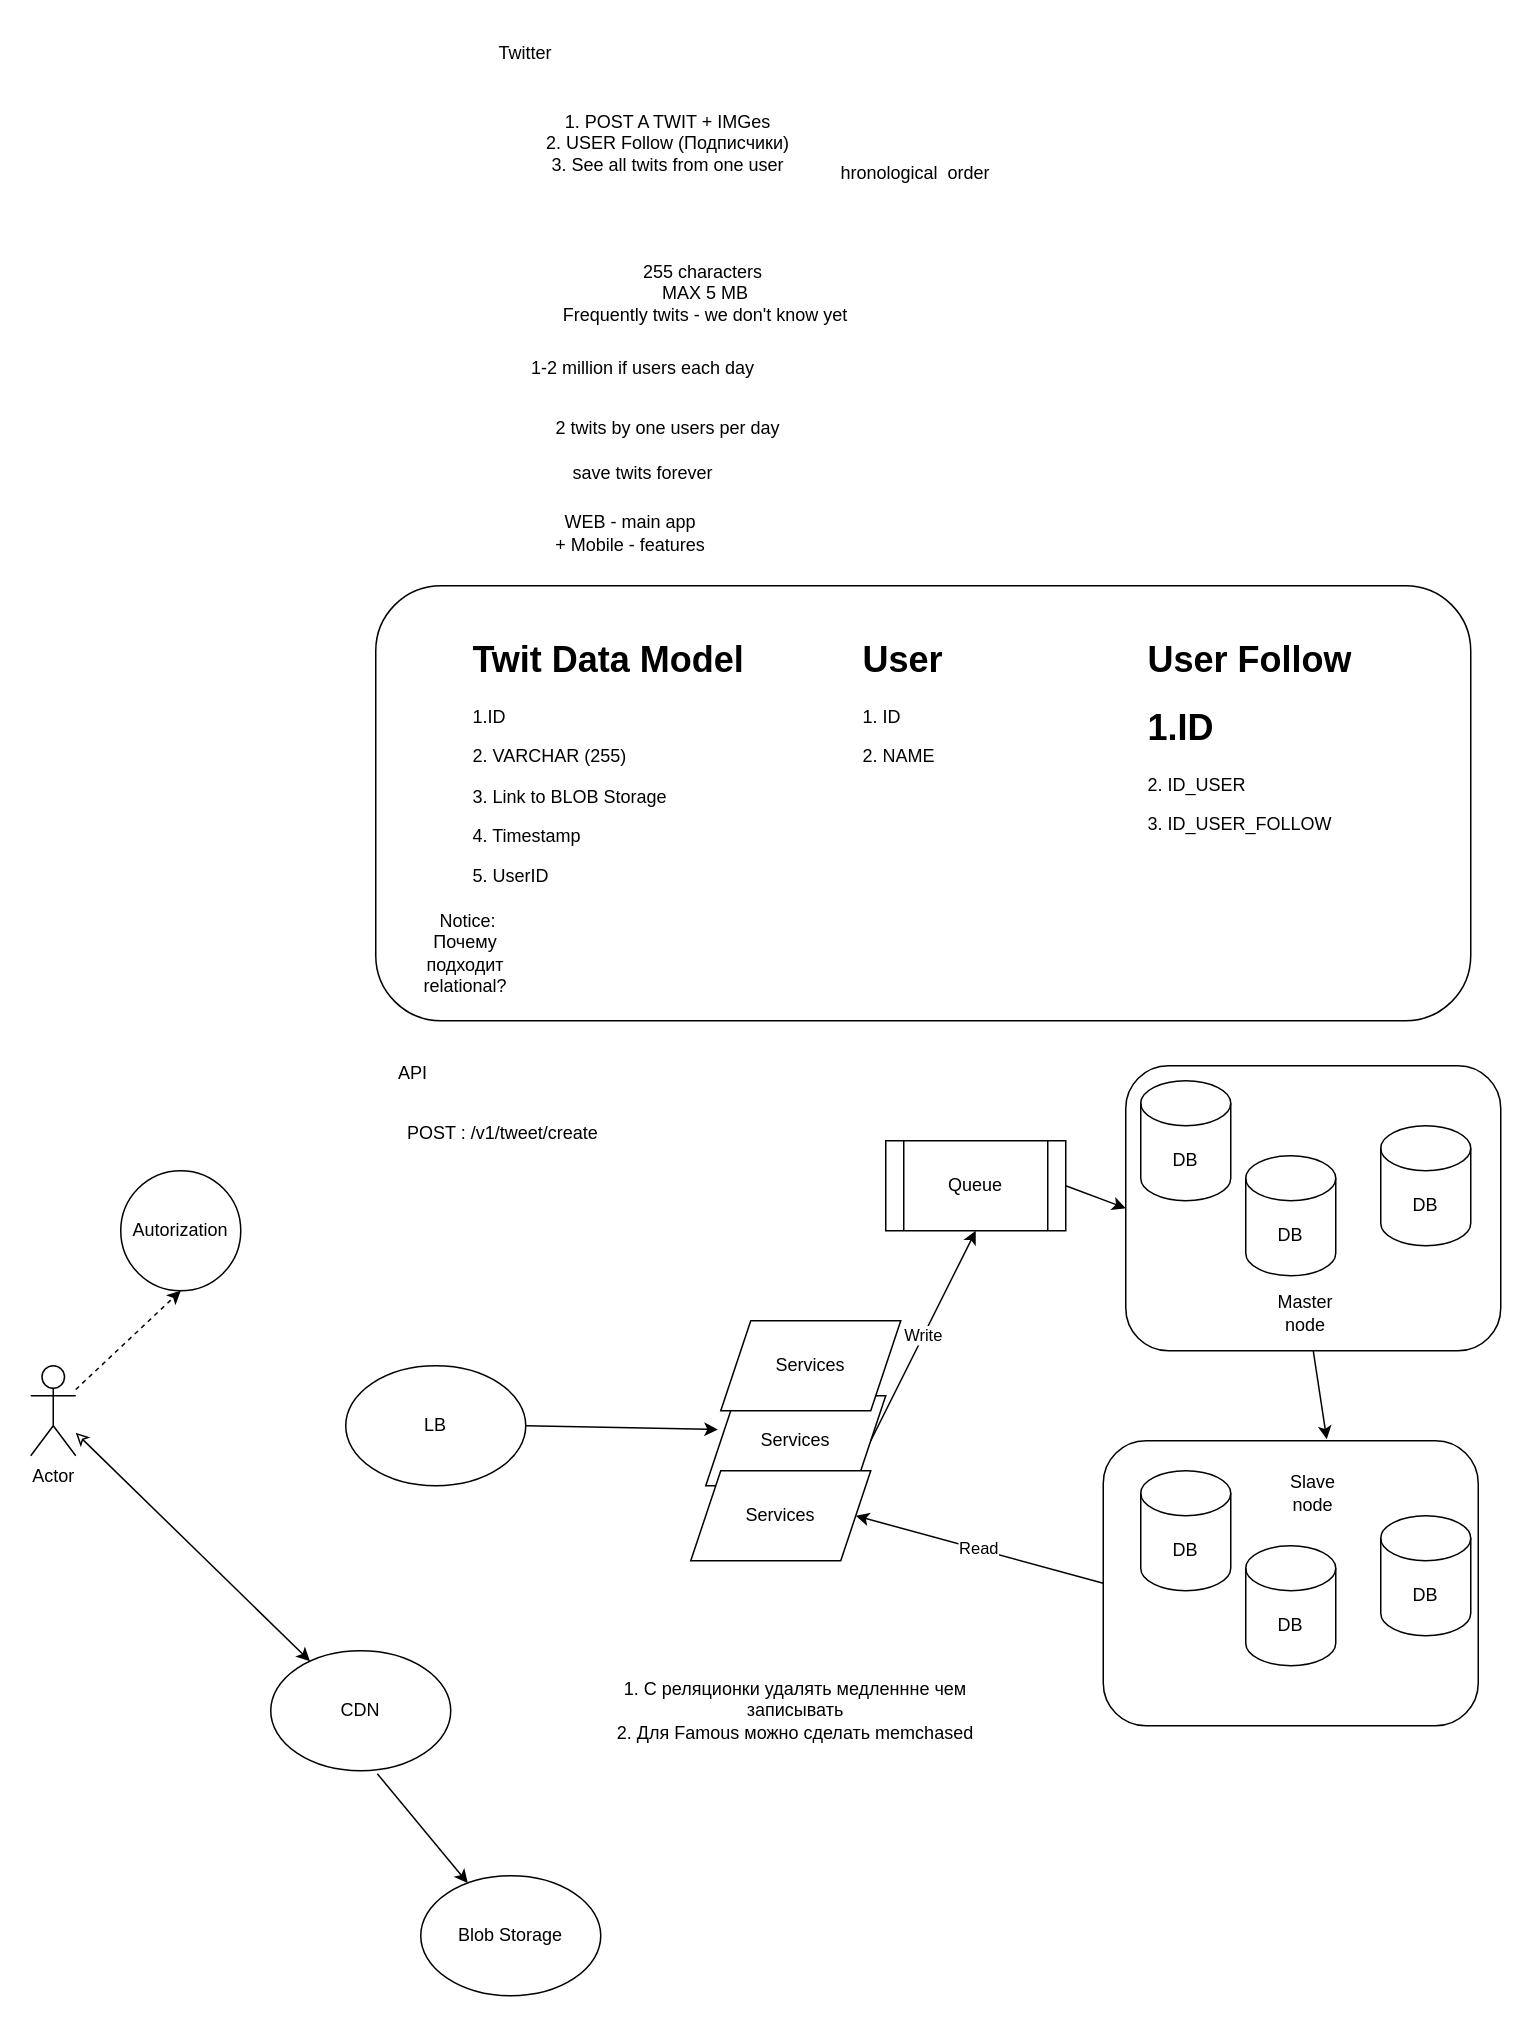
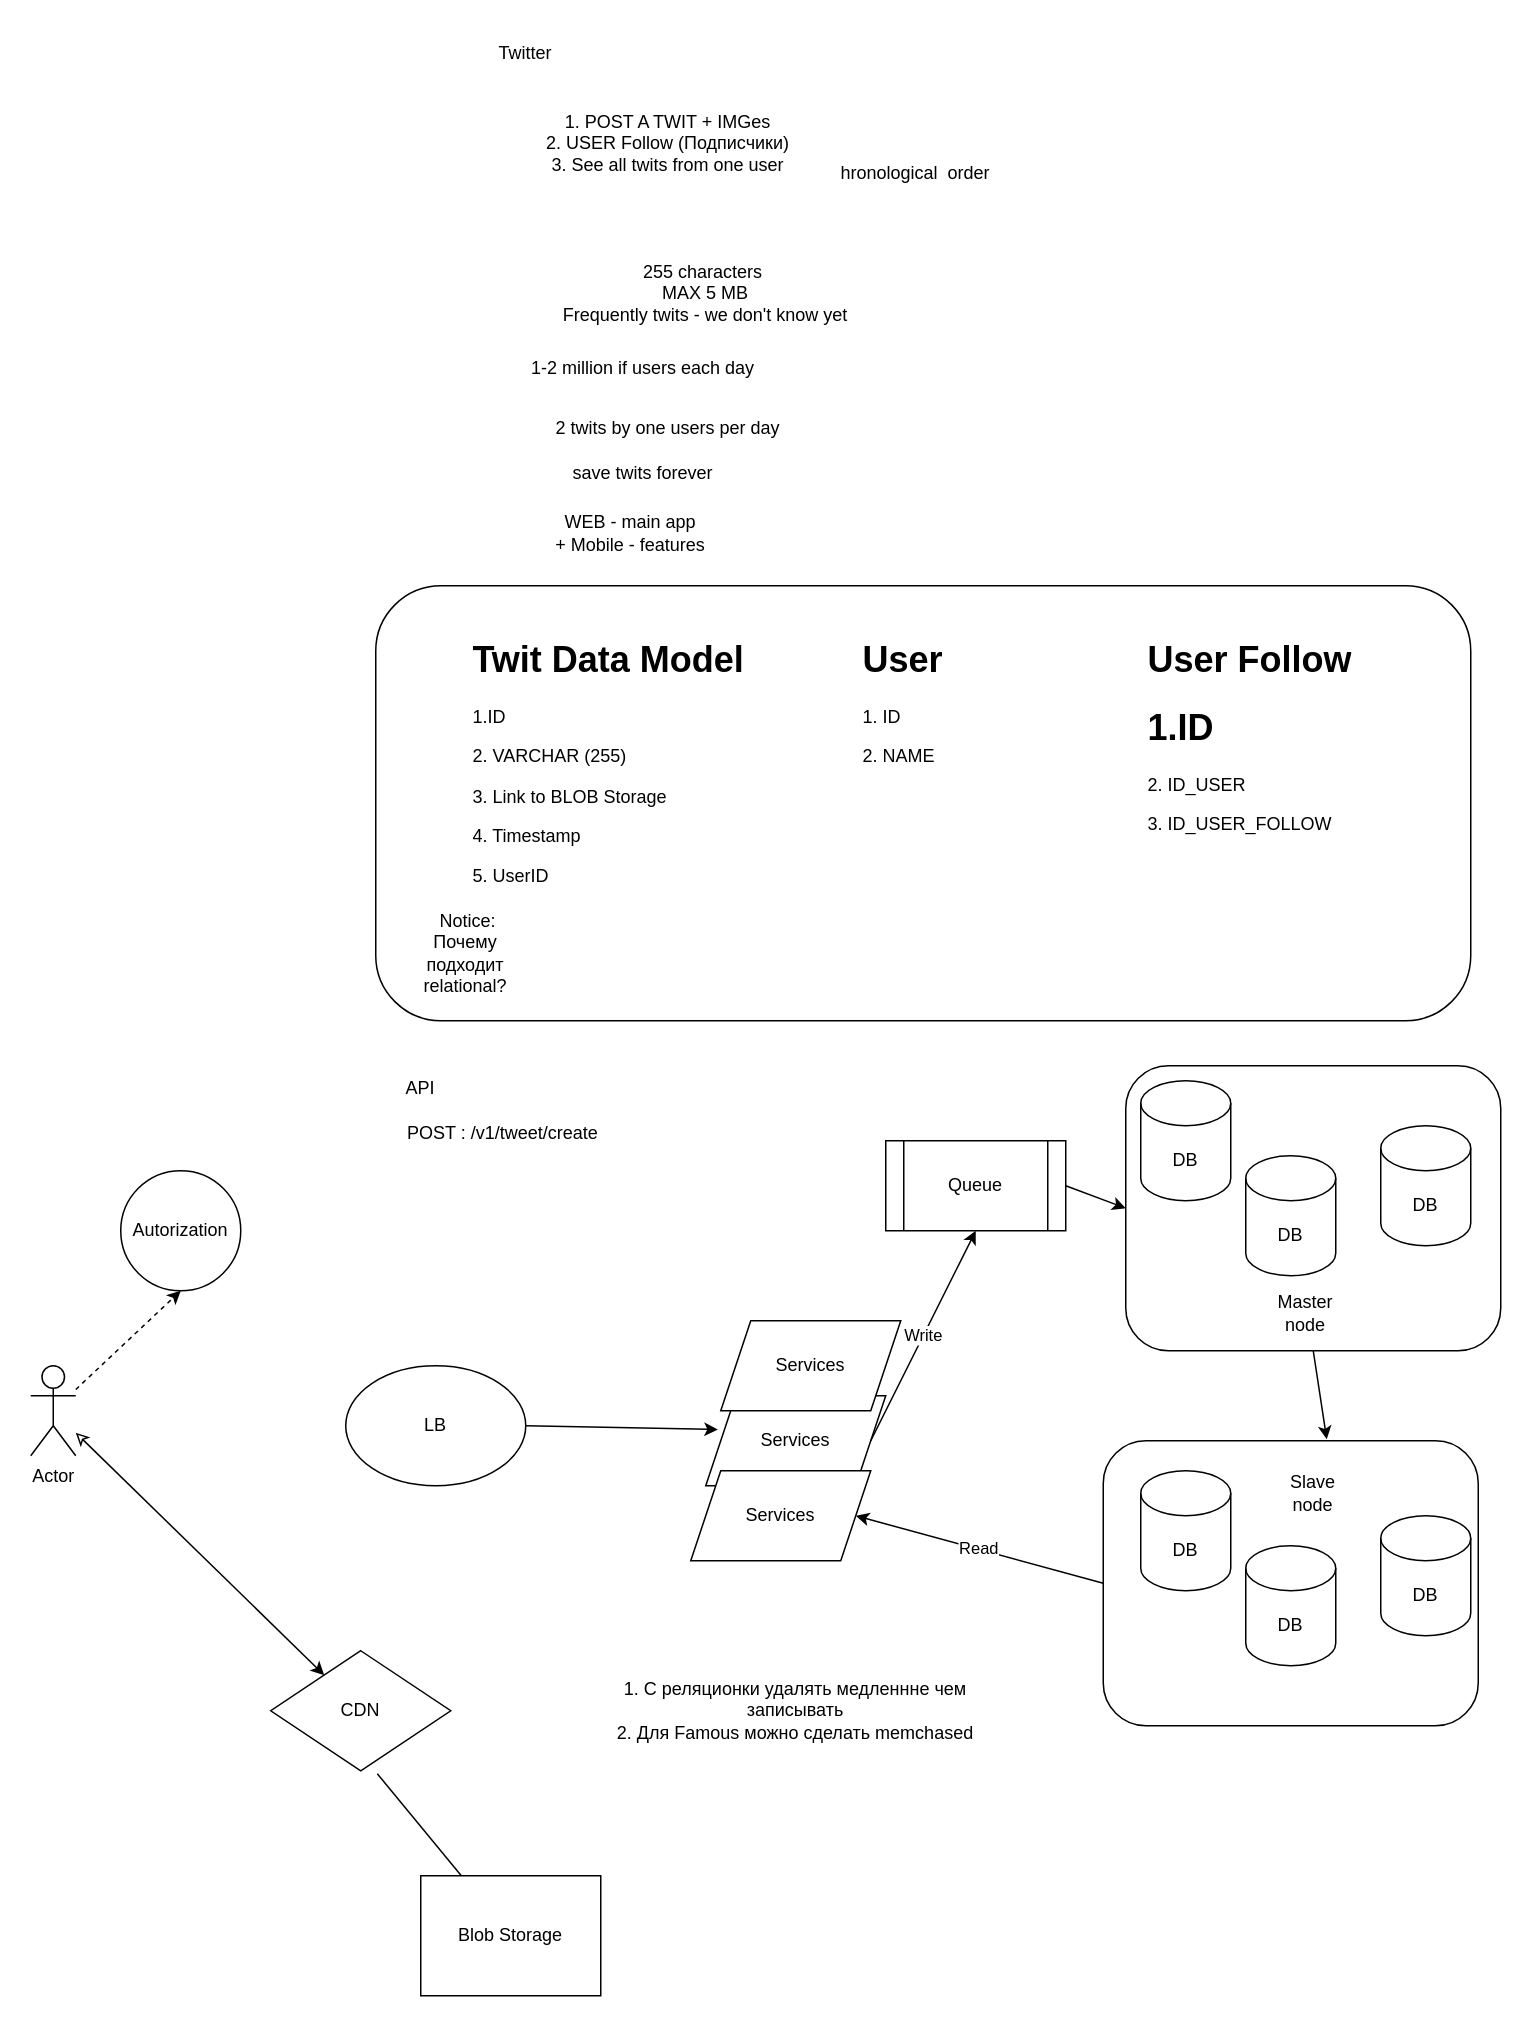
node "API": moved (413, 1073) -> (421, 1088)
node "CDN": shape ellipse -> diamond
edge "CDN" -> "Blob Storage": arrowhead classic -> none
node "Blob Storage": shape ellipse -> rectangle
